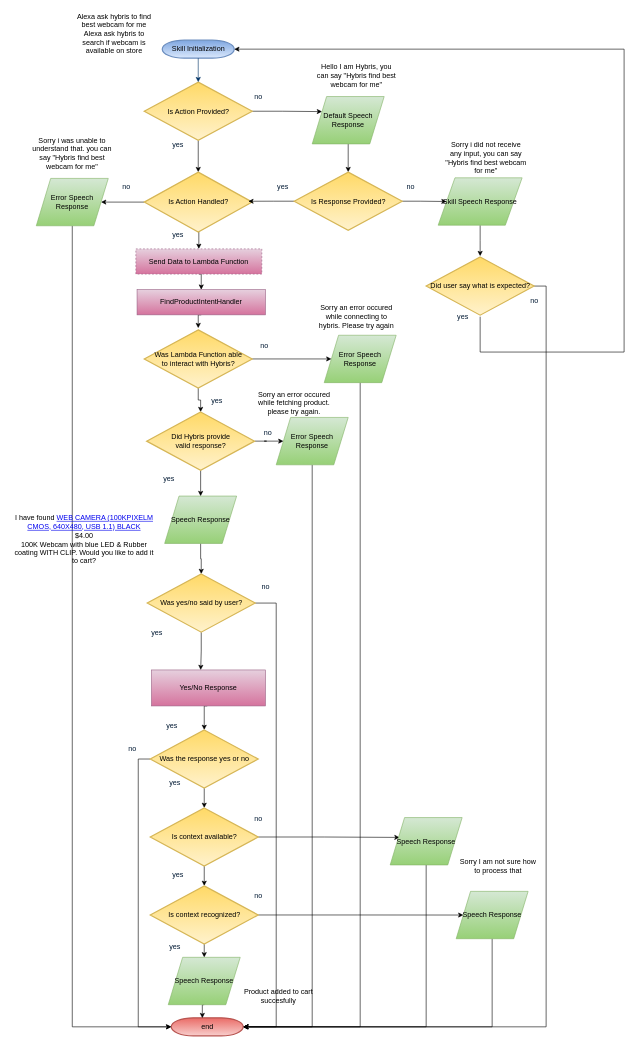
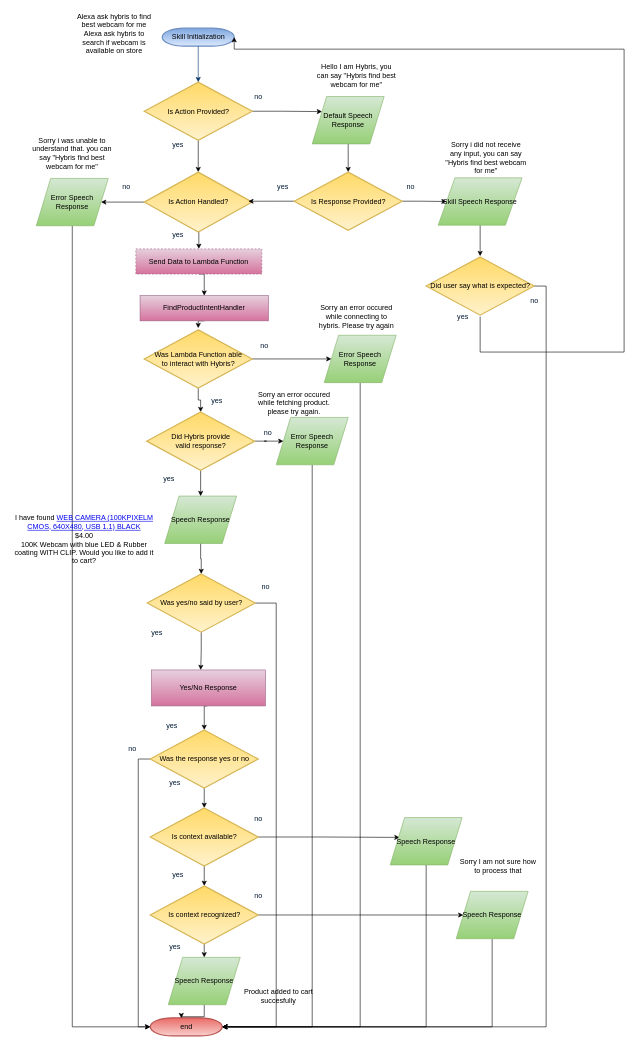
node "Skill Initialization": moved (198, 49) -> (198, 37)
node "FindProductIntentHandler": moved (201, 302) -> (204, 308)
node "end": moved (207, 1027) -> (186, 1027)
